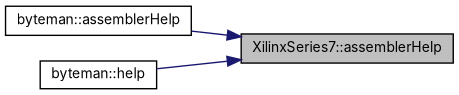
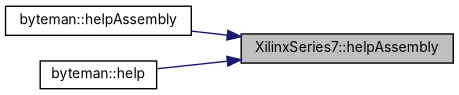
node "byteman::assemblerHelp": label "byteman::assemblerHelp" -> "byteman::helpAssembly"
node "XilinxSeries7::assemblerHelp": label "XilinxSeries7::assemblerHelp" -> "XilinxSeries7::helpAssembly"
